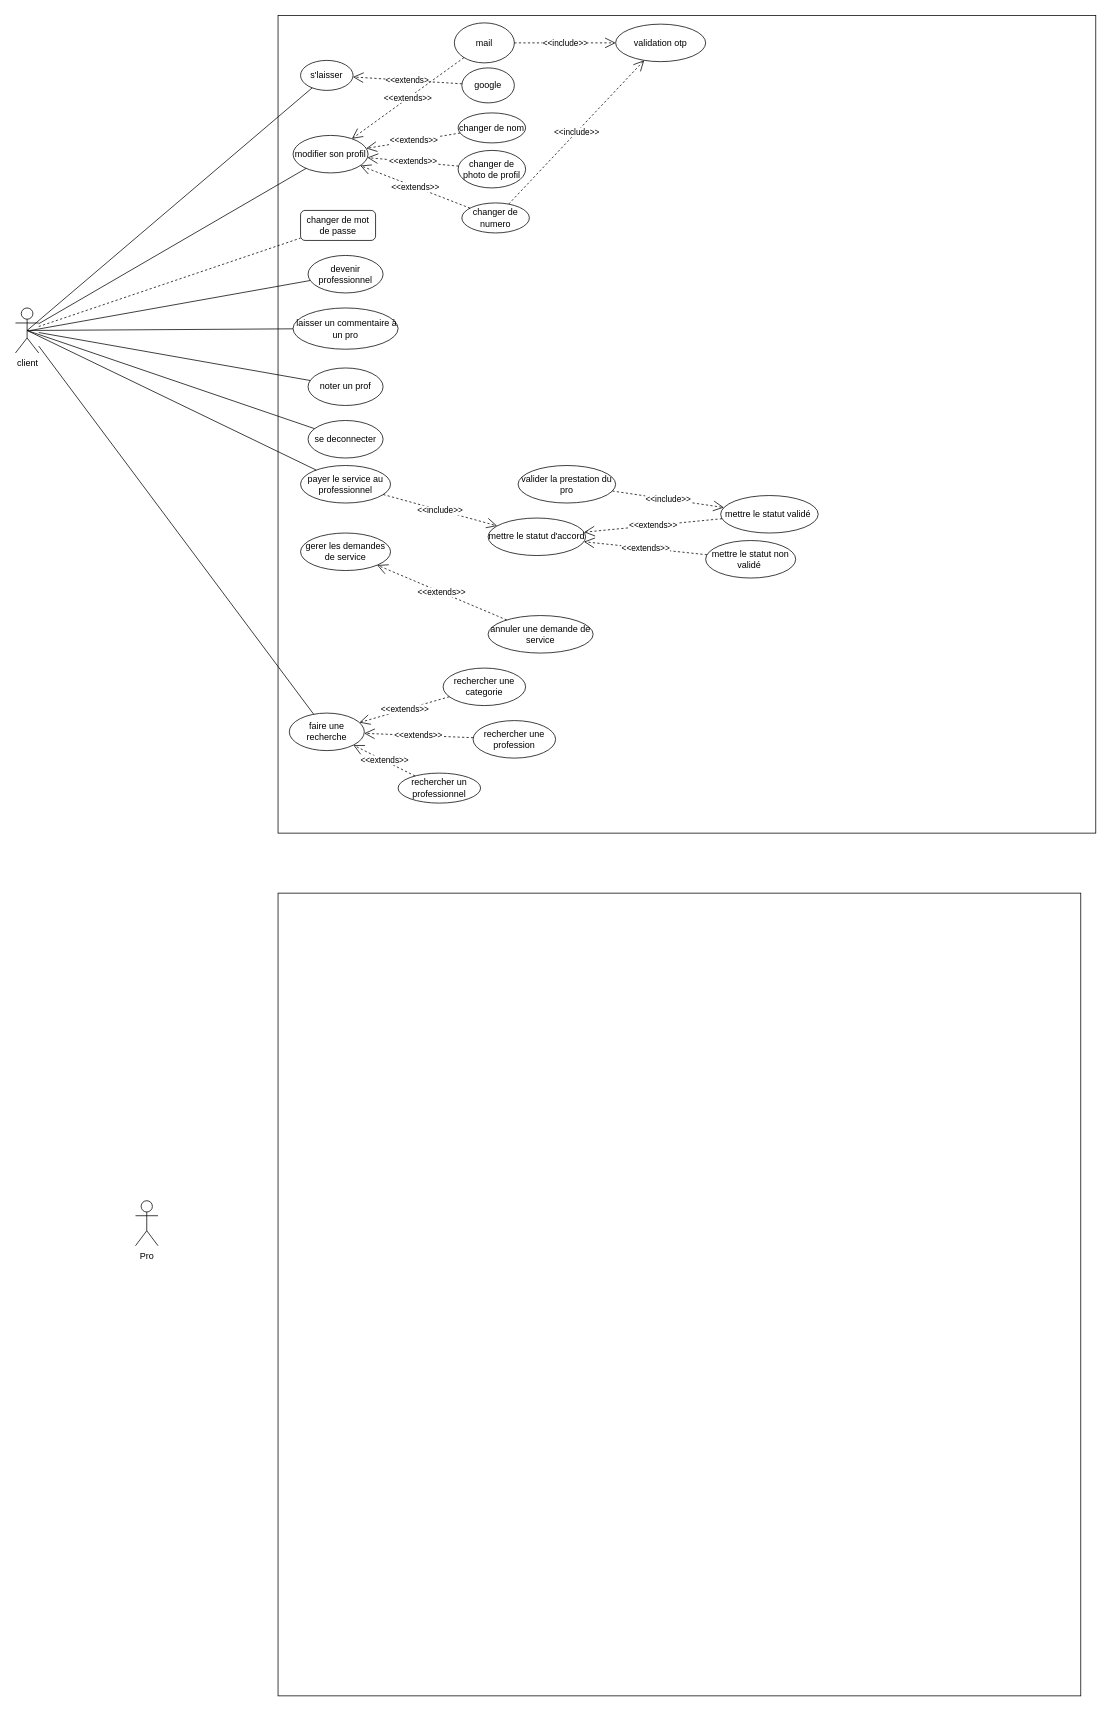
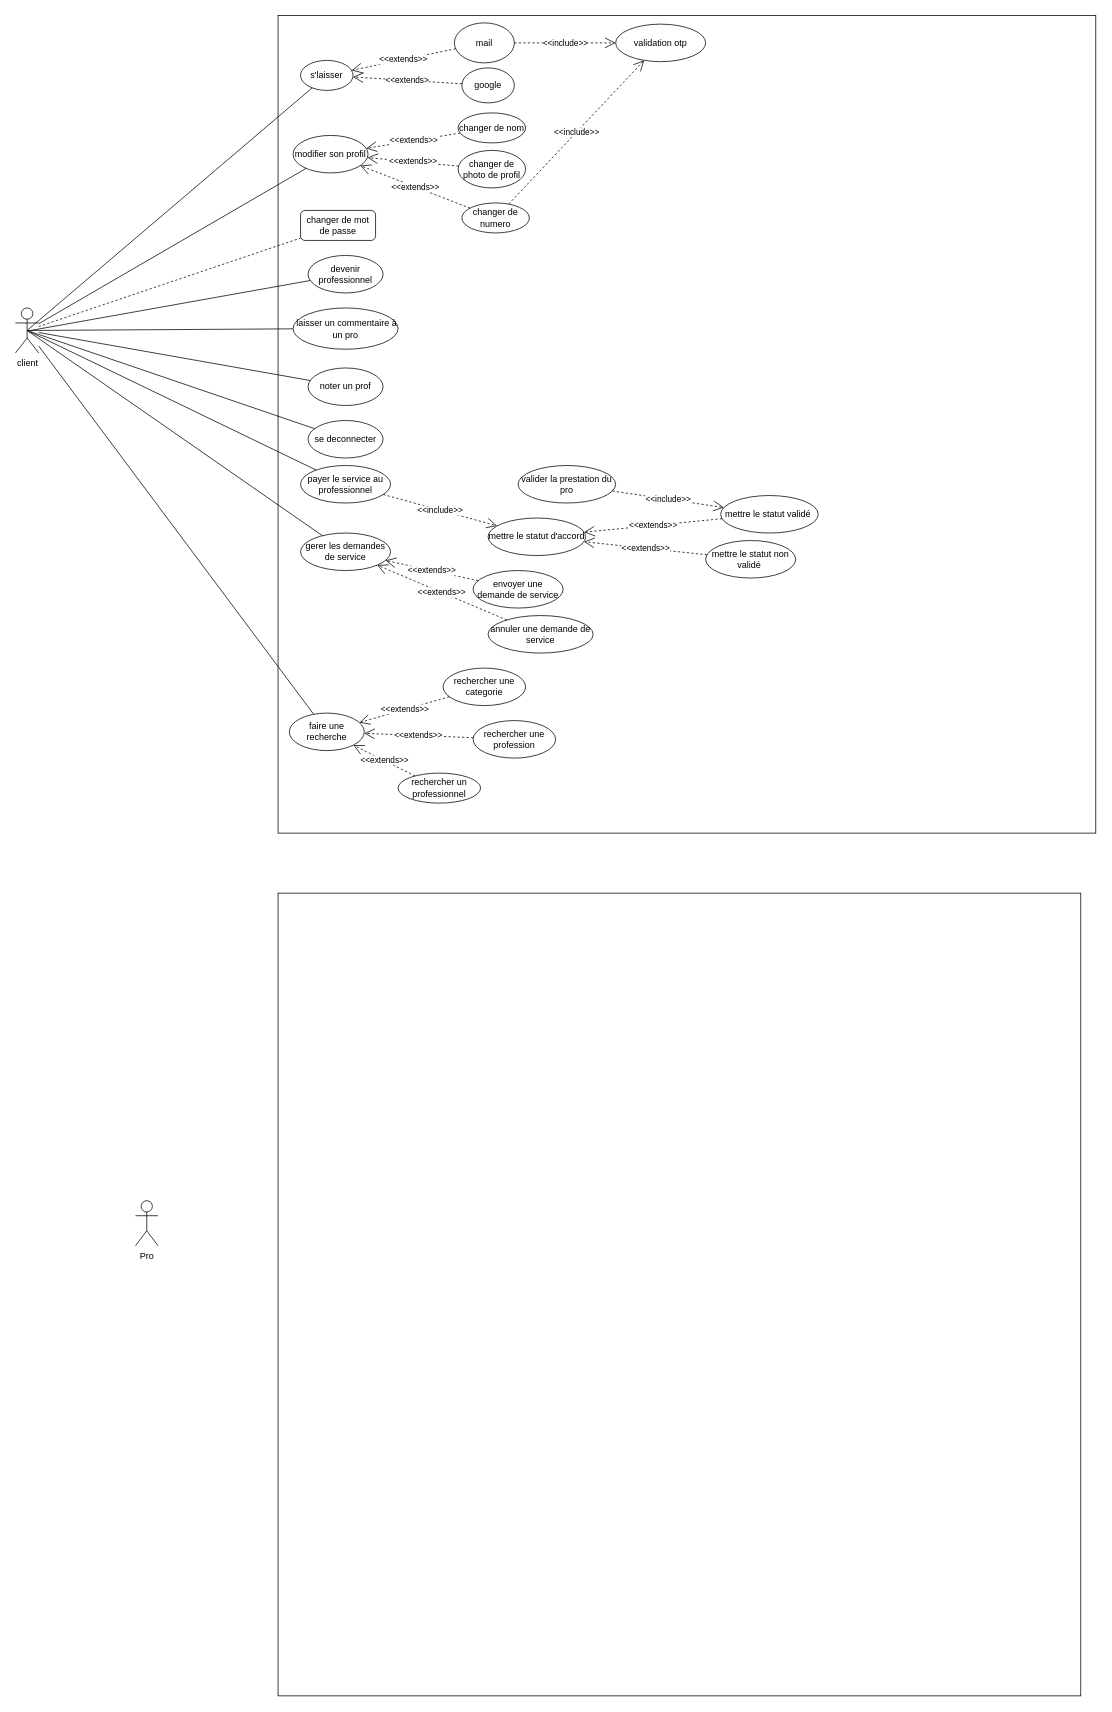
edge "mail" -> "modifier son profil": now "mail" -> "s'laisser"
edge "client" -- "gerer les demandes de service": added
edge "envoyer une demande de service" -> "gerer les demandes de service": added, label "<<extends>>"
node "envoyer une demande de service": added
